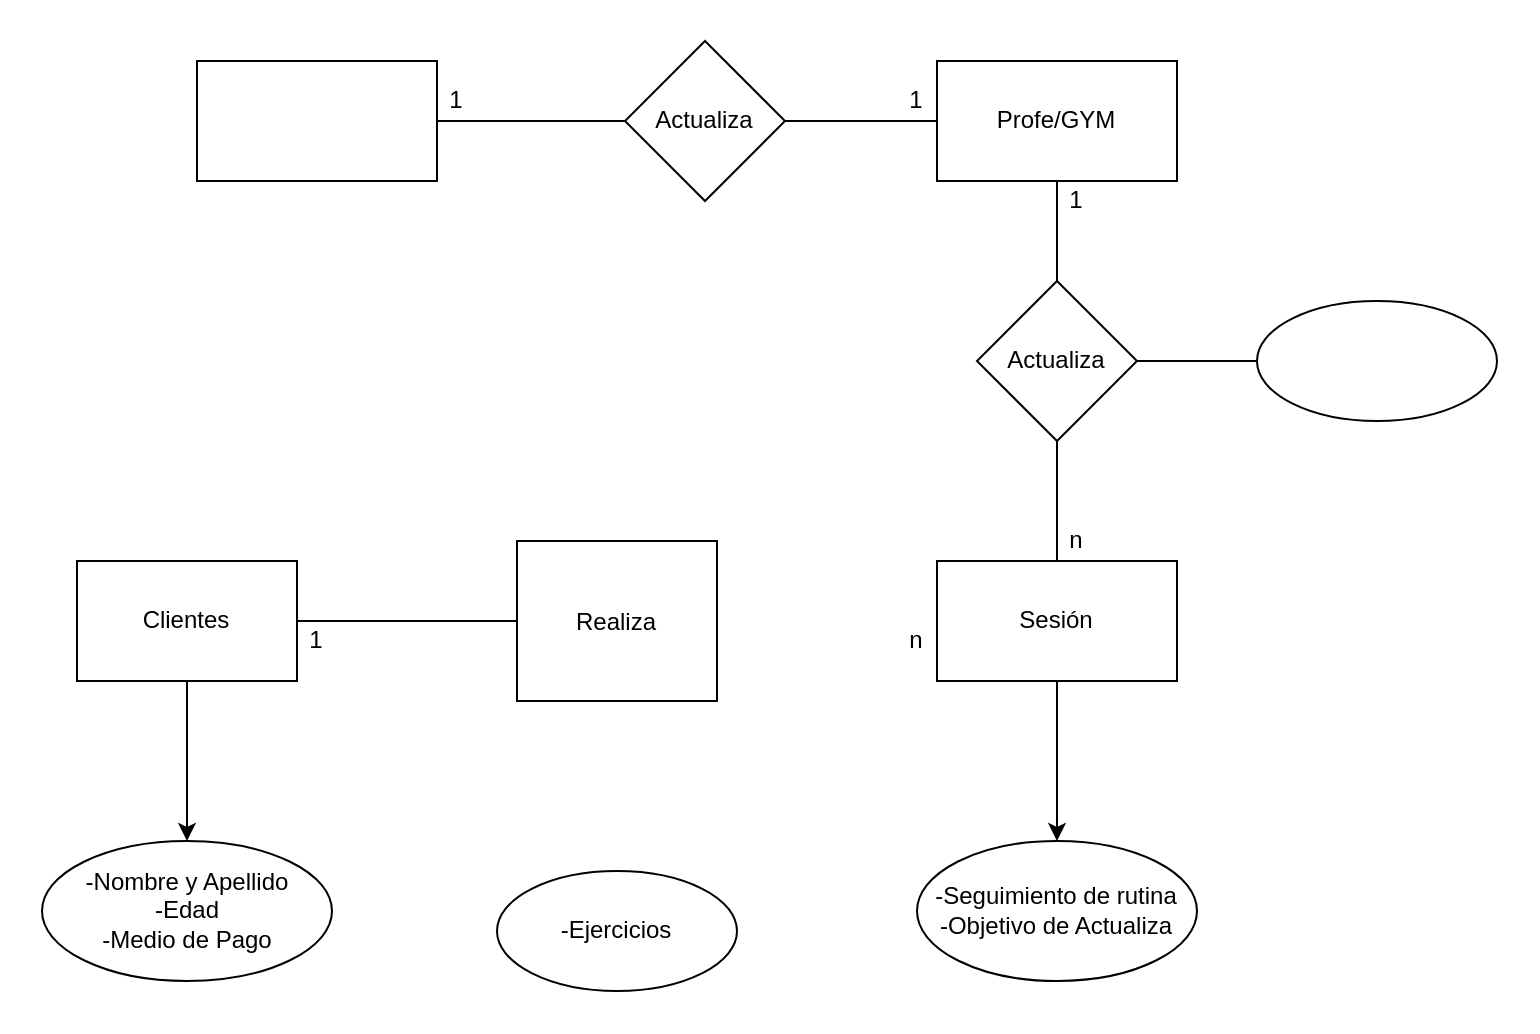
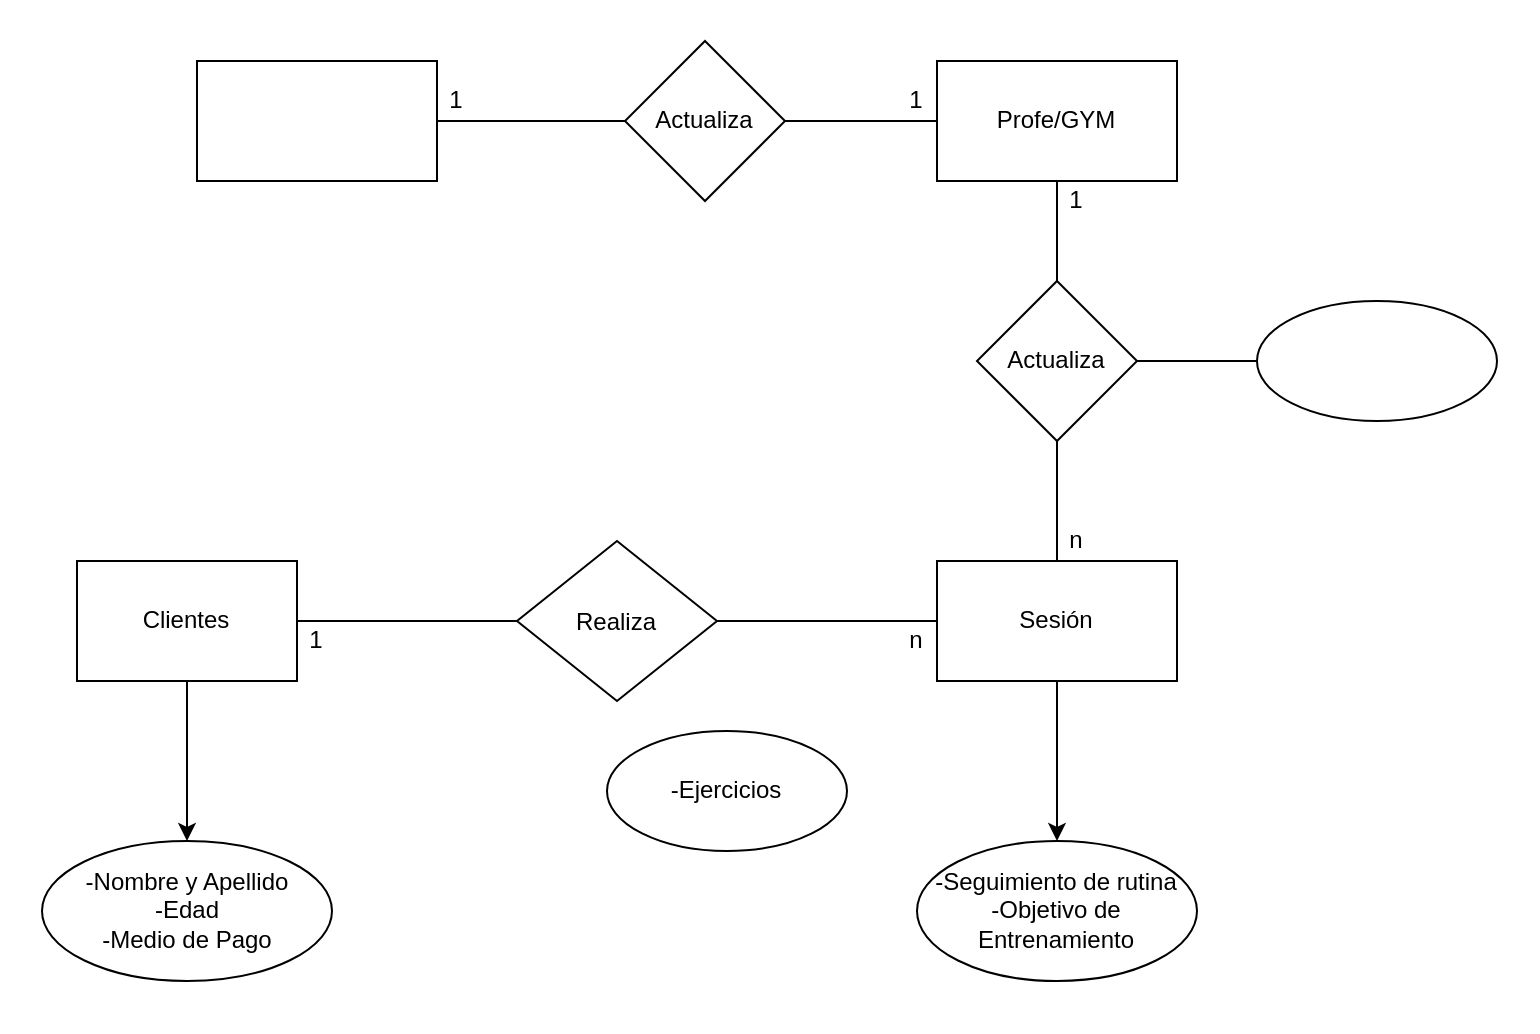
node "Realiza": shape rectangle -> diamond
edge "Realiza" -- "Sesión": added
node "-Seguimiento de rutina -Objetivo de Actualiza": label "-Seguimiento de rutina -Objetivo de Actualiza" -> "-Seguimiento de rutina -Objetivo de Entrenamiento"
node "-Ejercicios": moved (617, 931) -> (727, 791)
